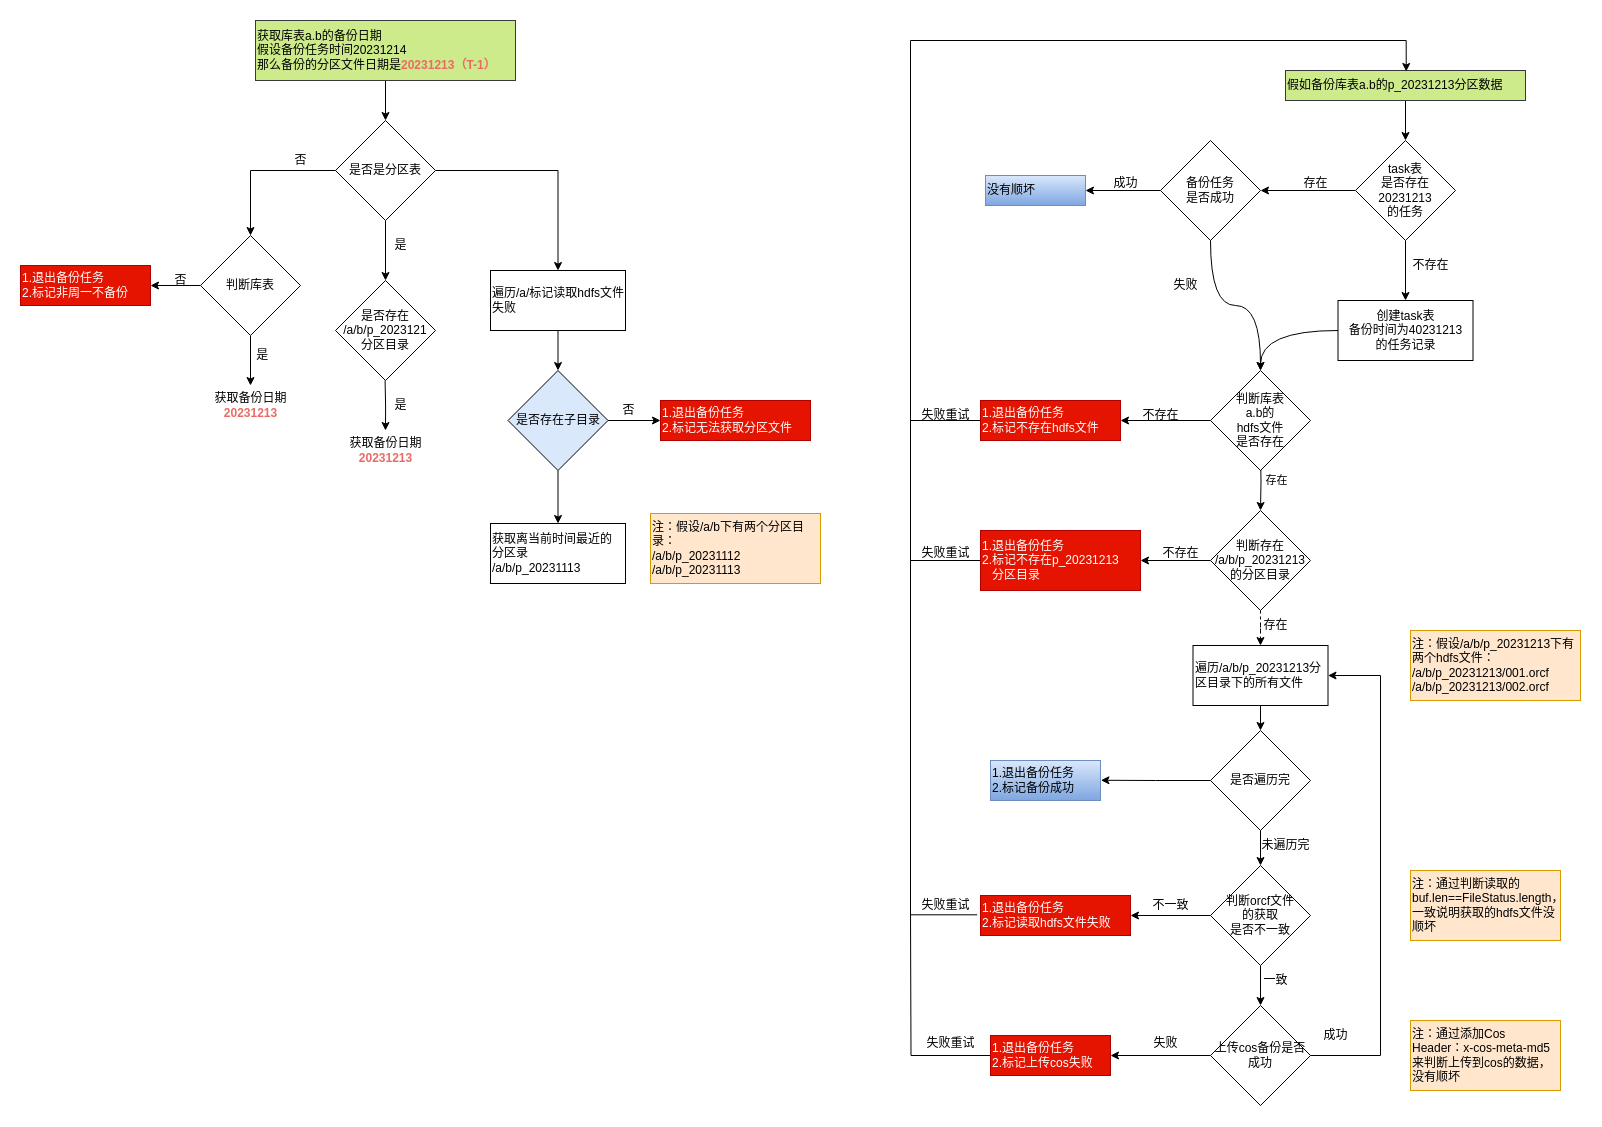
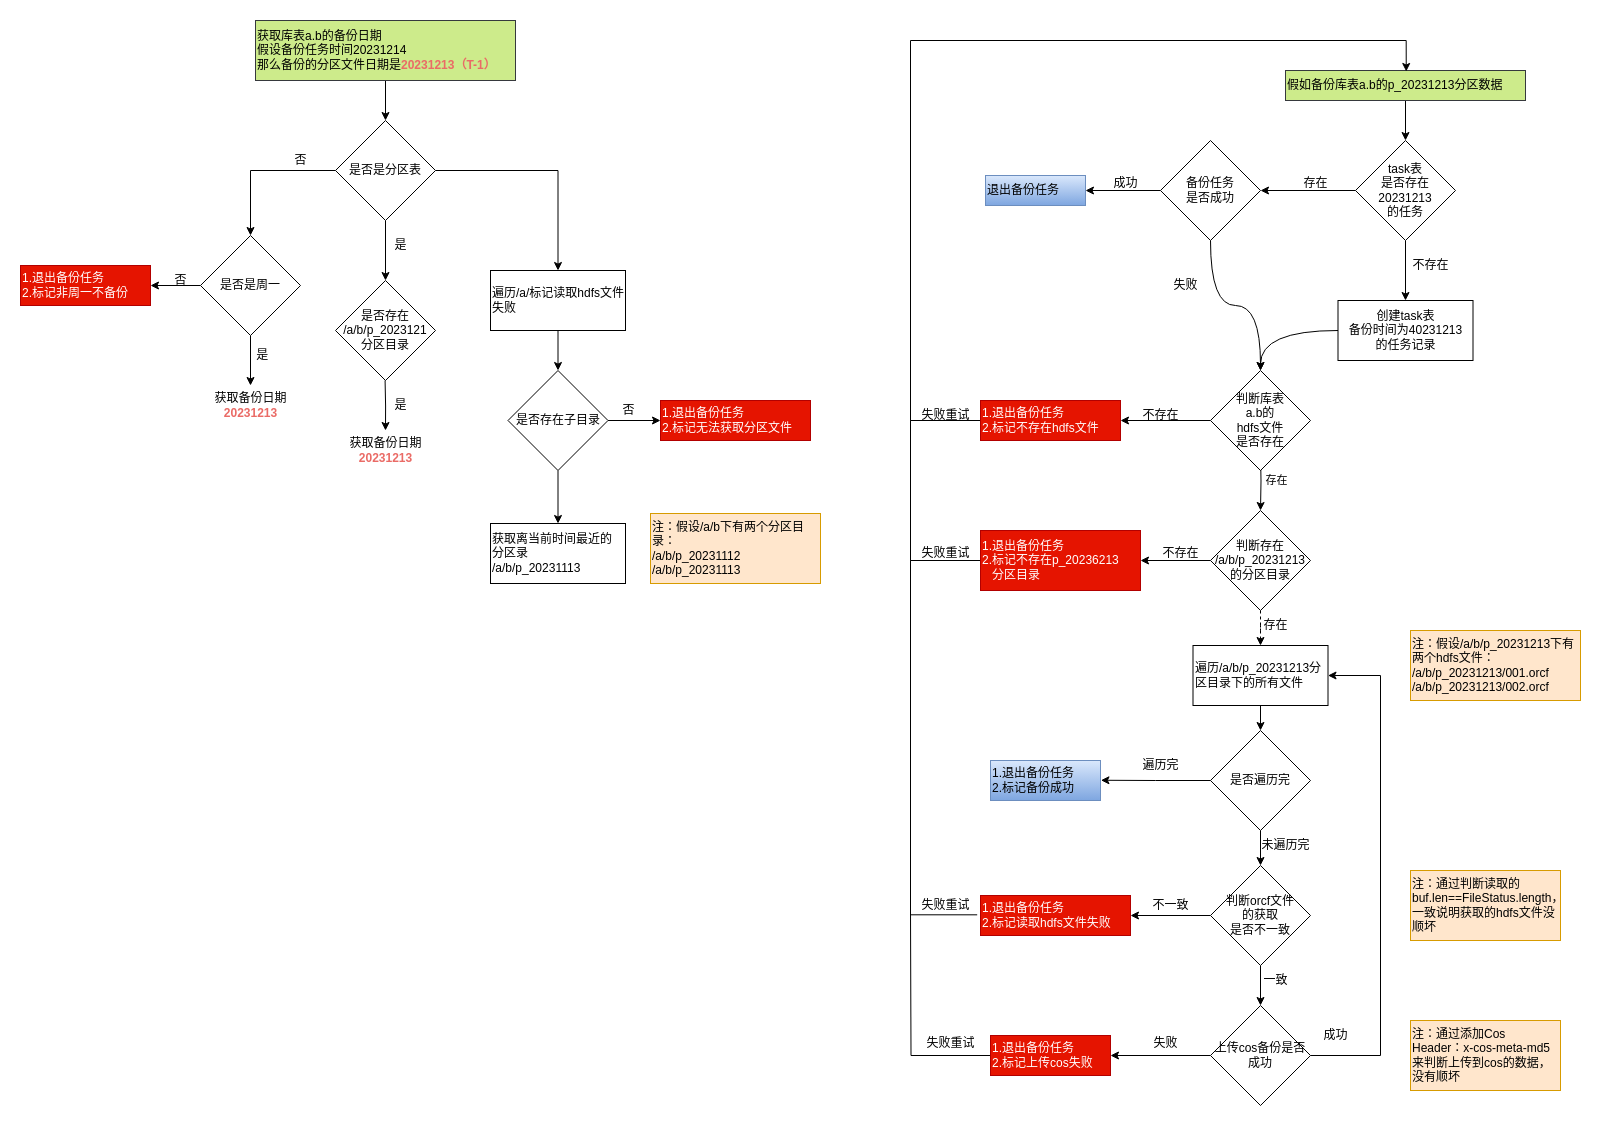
node "没有顺坏": label "没有顺坏" -> "退出备份任务"
node "判断库表": label "判断库表" -> "是否是周一"
node "是否存在子目录": fillcolor #dae8fc -> #ffffff
node "1.退出备份任务 2.标记不存在p_20231213 分区目录": label "1.退出备份任务 2.标记不存在p_20231213 分区目录" -> "1.退出备份任务 2.标记不存在p_20236213 分区目录"
node "遍历完": added
